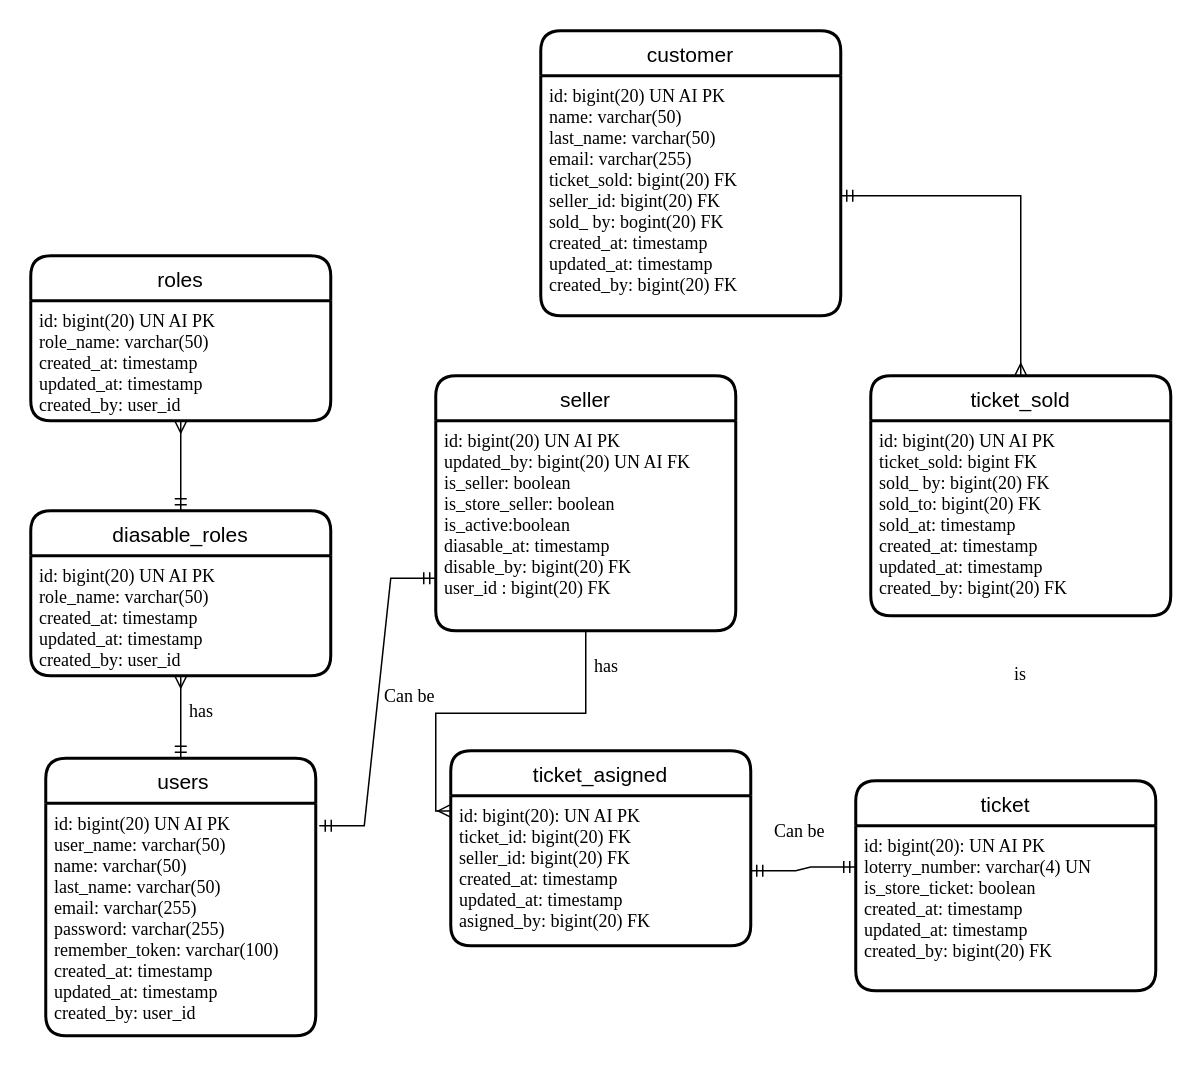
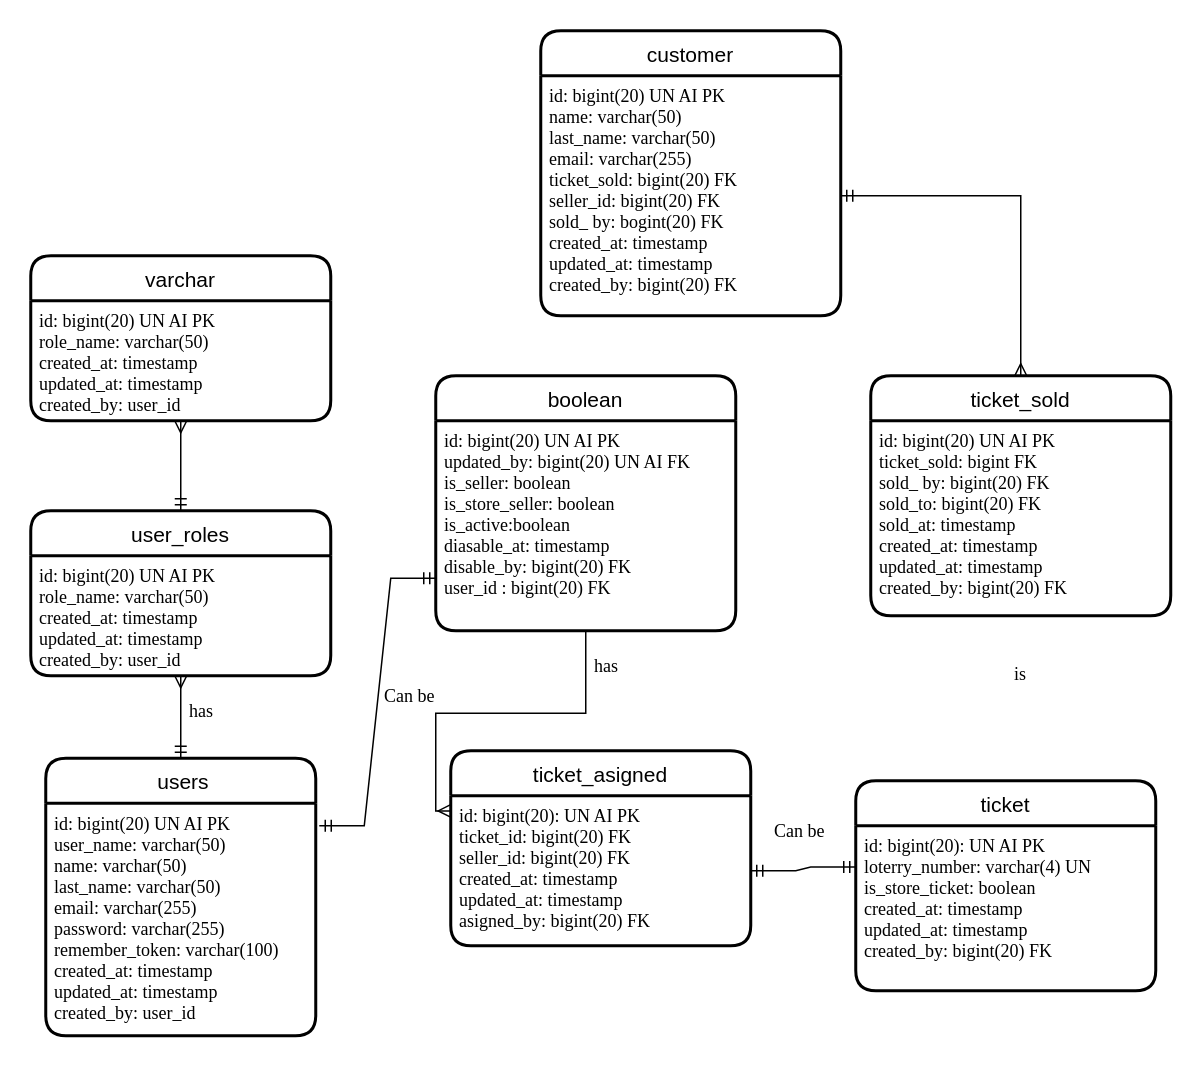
node "roles": label "roles" -> "varchar"
node "seller": label "seller" -> "boolean"
node "diasable_roles": label "diasable_roles" -> "user_roles"
